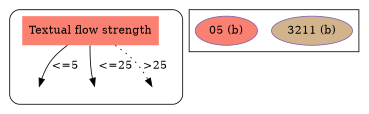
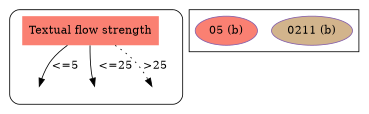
node "3211 (b)": label "3211 (b)" -> "0211 (b)"
